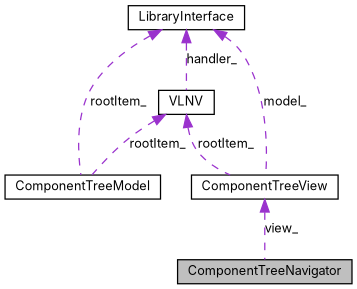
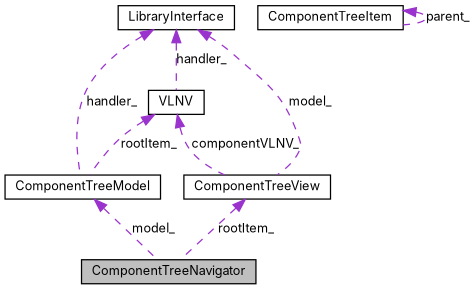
node "ComponentTreeItem": added
edge "ComponentTreeModel" -> "LibraryInterface": label "rootItem_" -> "handler_"
edge "ComponentTreeView" -> "VLNV": label "rootItem_" -> "componentVLNV_"
edge "ComponentTreeNavigator" -> "ComponentTreeView": label "view_" -> "rootItem_"
edge "ComponentTreeNavigator" -> "ComponentTreeModel": added, label "model_"
